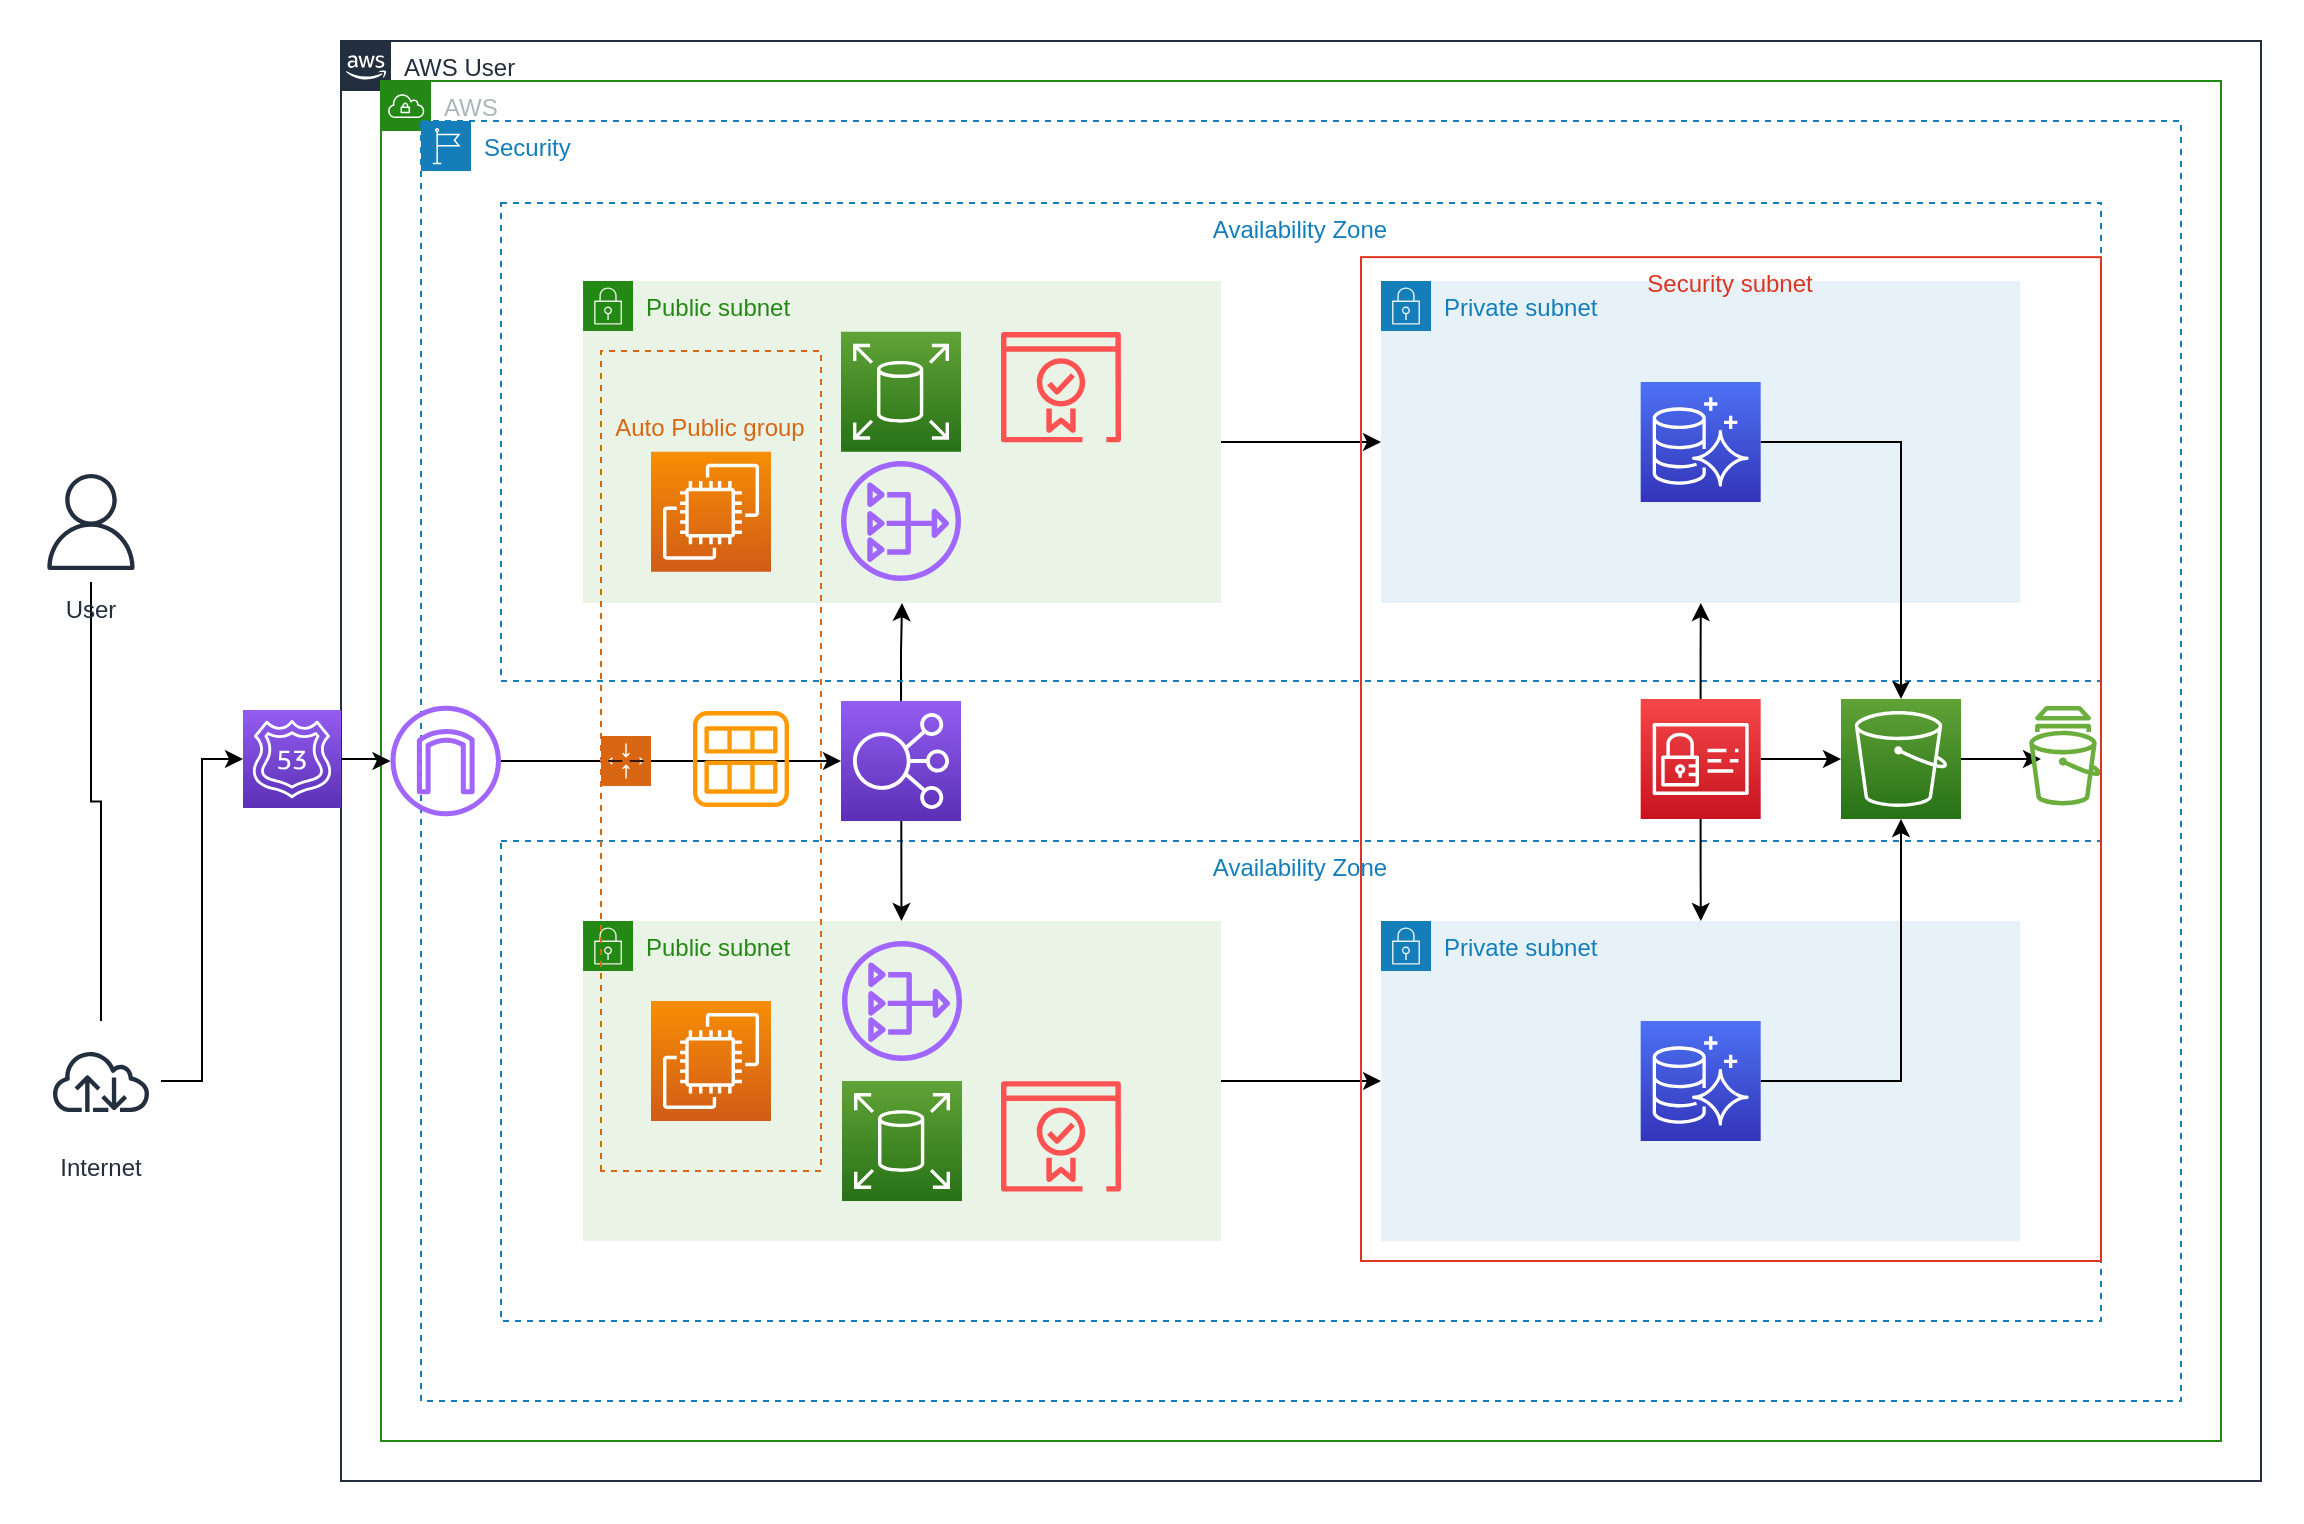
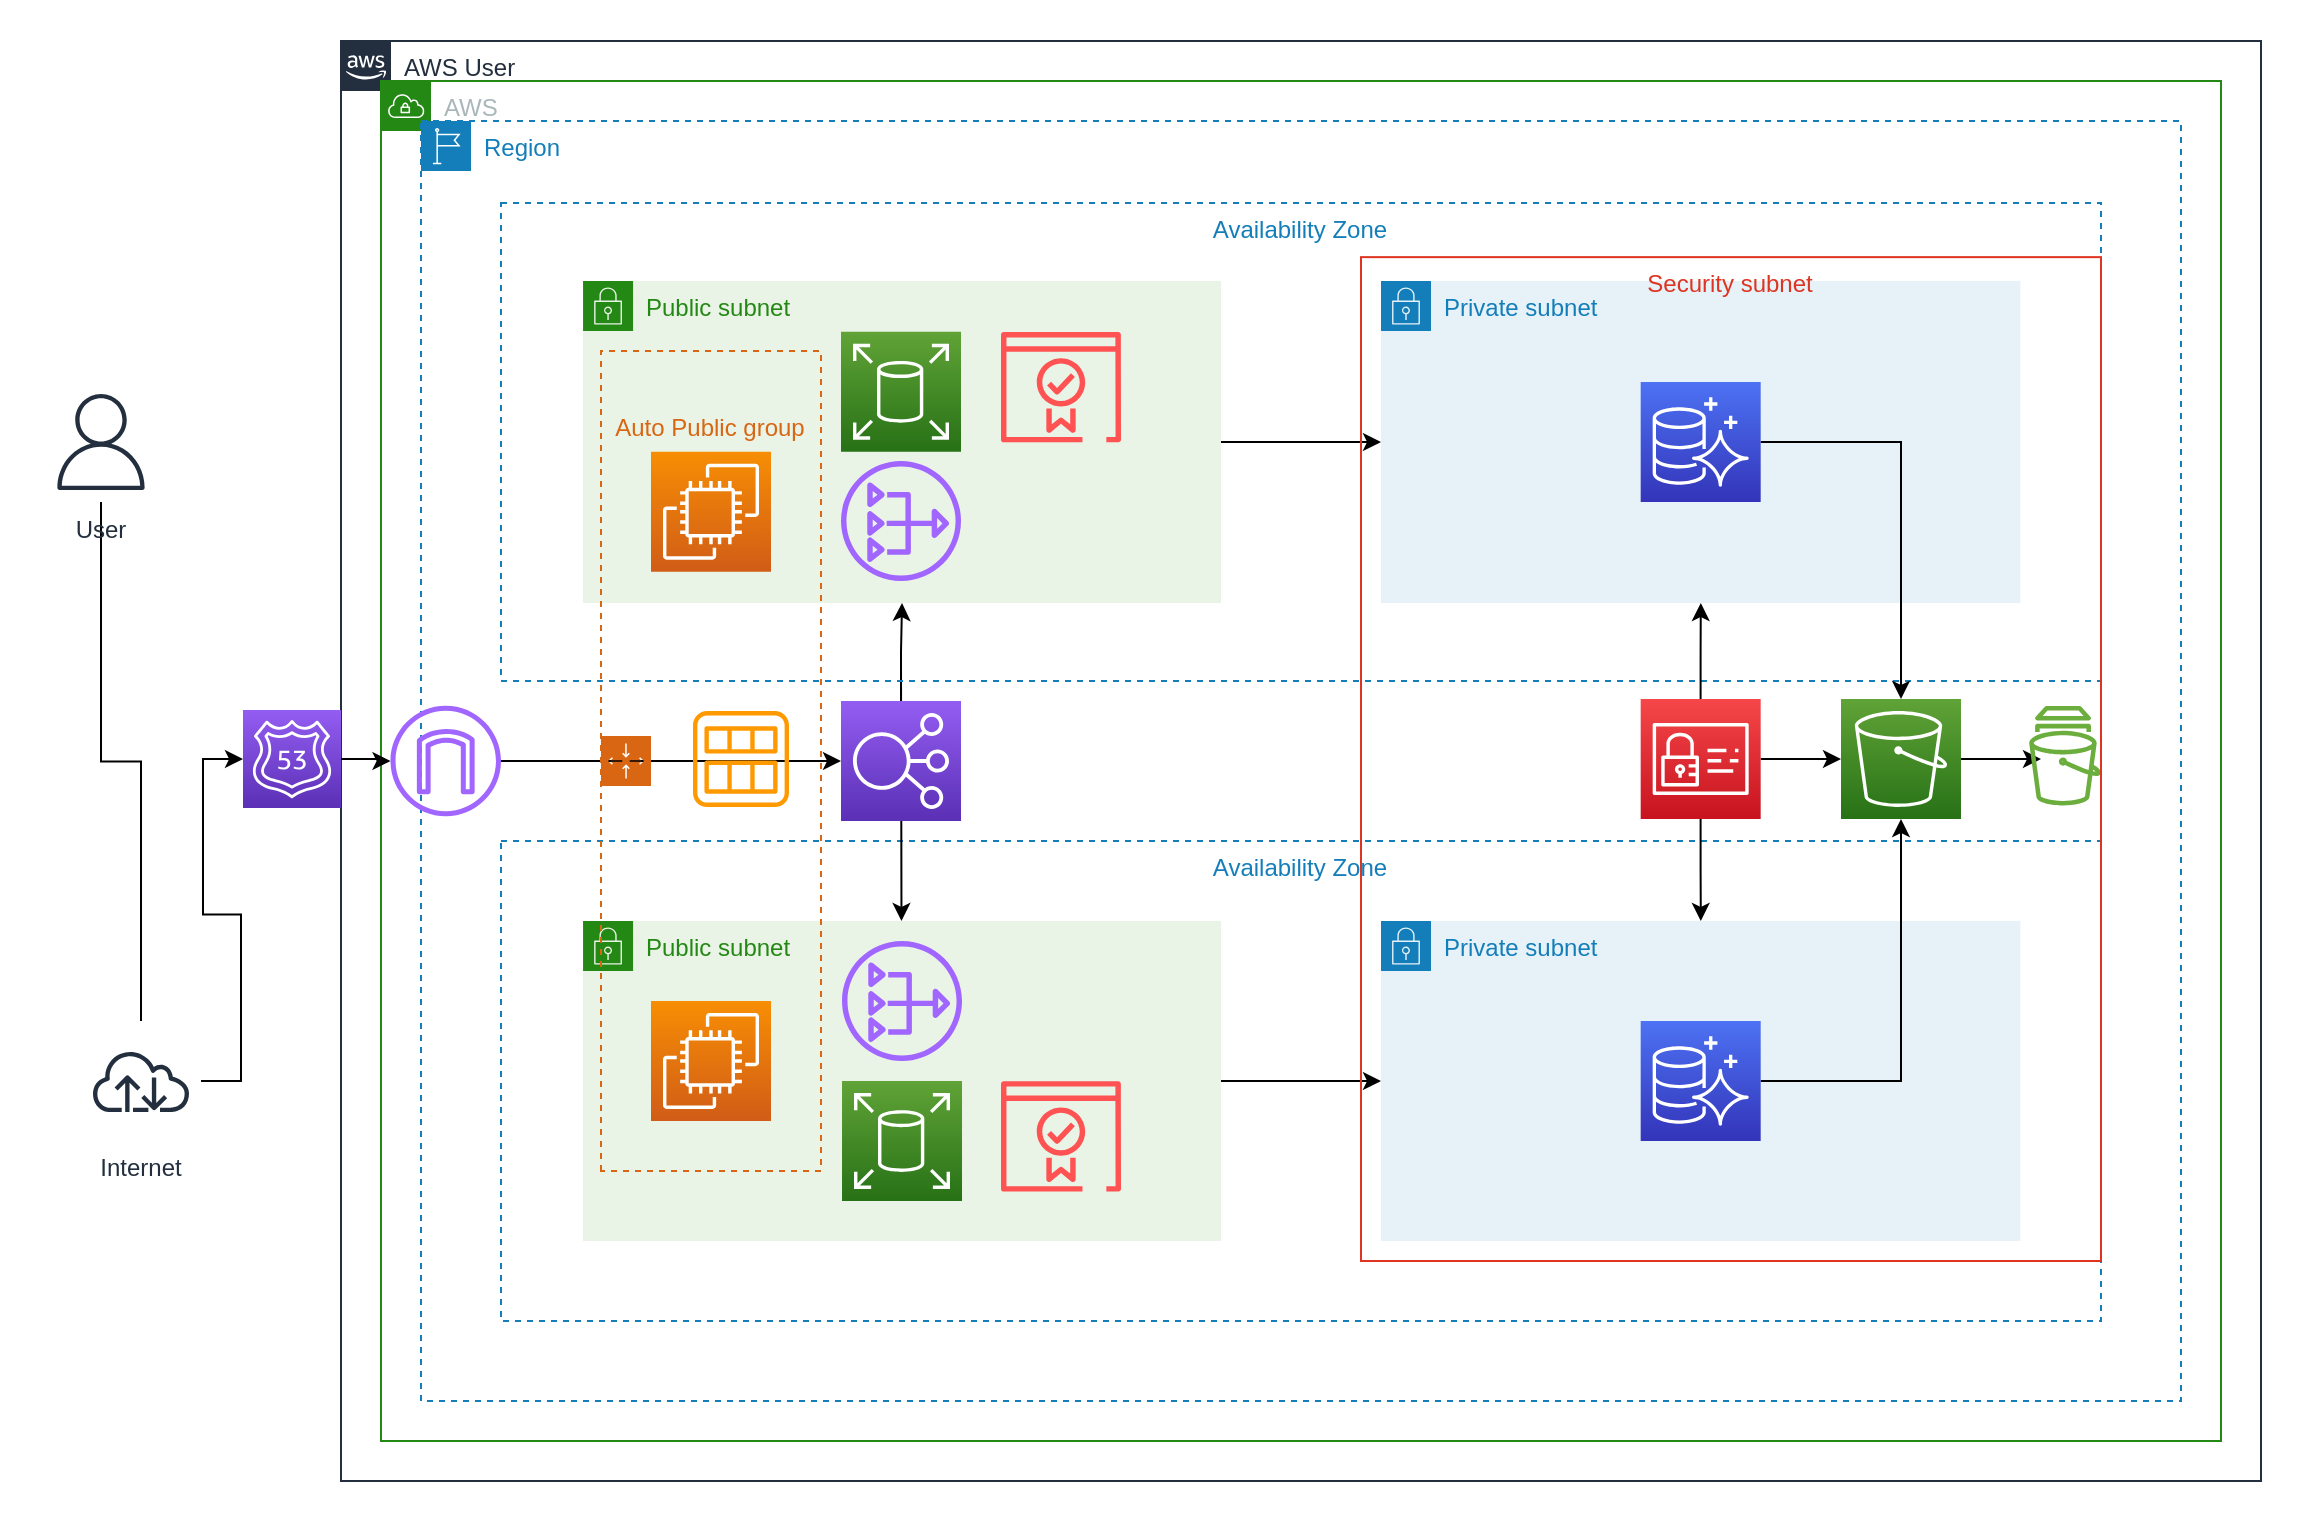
node "Security": label "Security" -> "Region"
node "User": moved (91, 522) -> (101, 442)
node "Internet": moved (101, 1081) -> (141, 1081)
